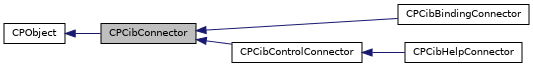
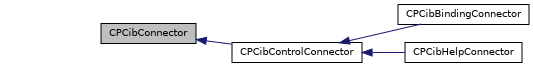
edge "CPCibBindingConnector" -> "CPCibConnector": now "CPCibBindingConnector" -> "CPCibControlConnector"
node "CPObject": removed
